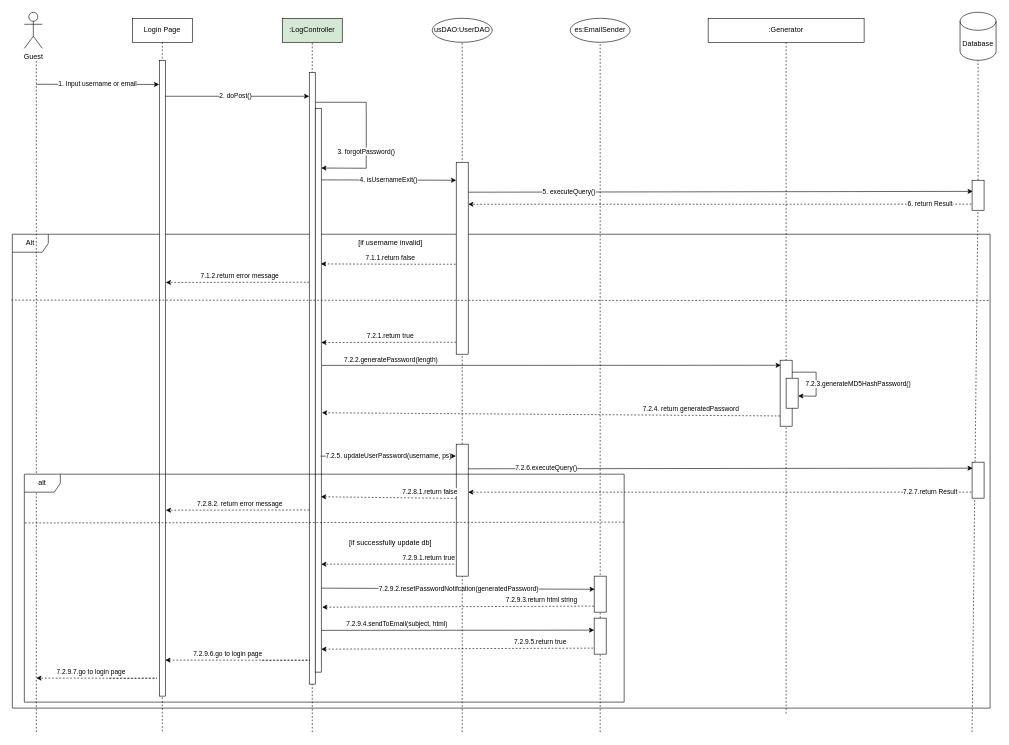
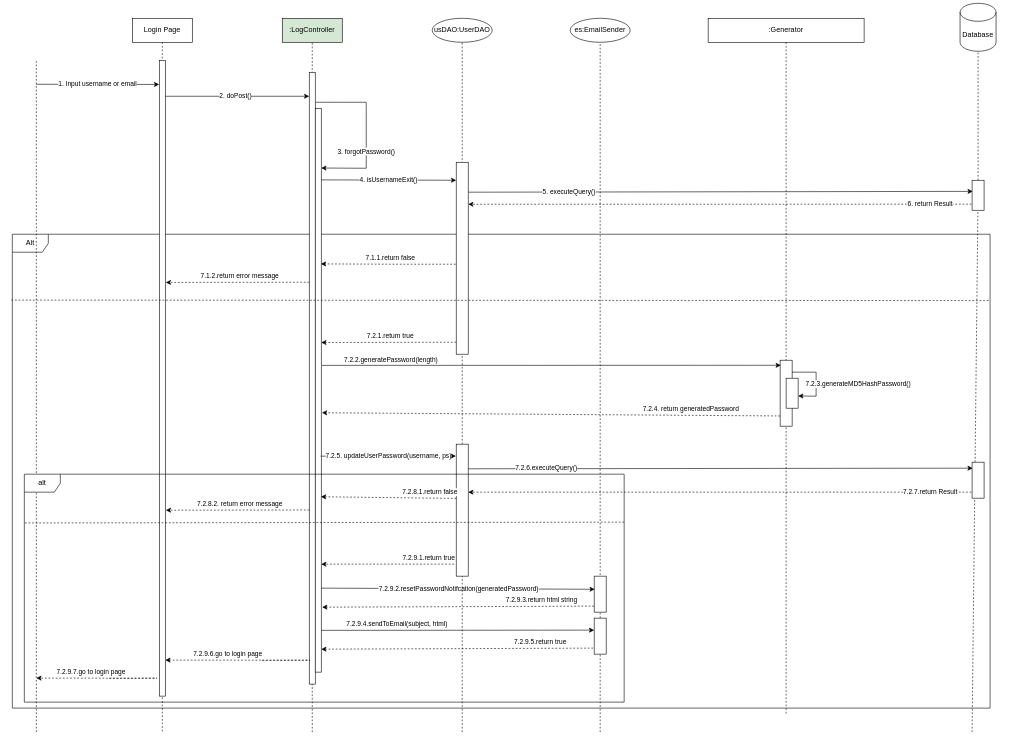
node "Guest": removed
node "Database": moved (978, 36) -> (978, 27)
node "[if username invalid]": removed
node "[if successfully update db]": removed
